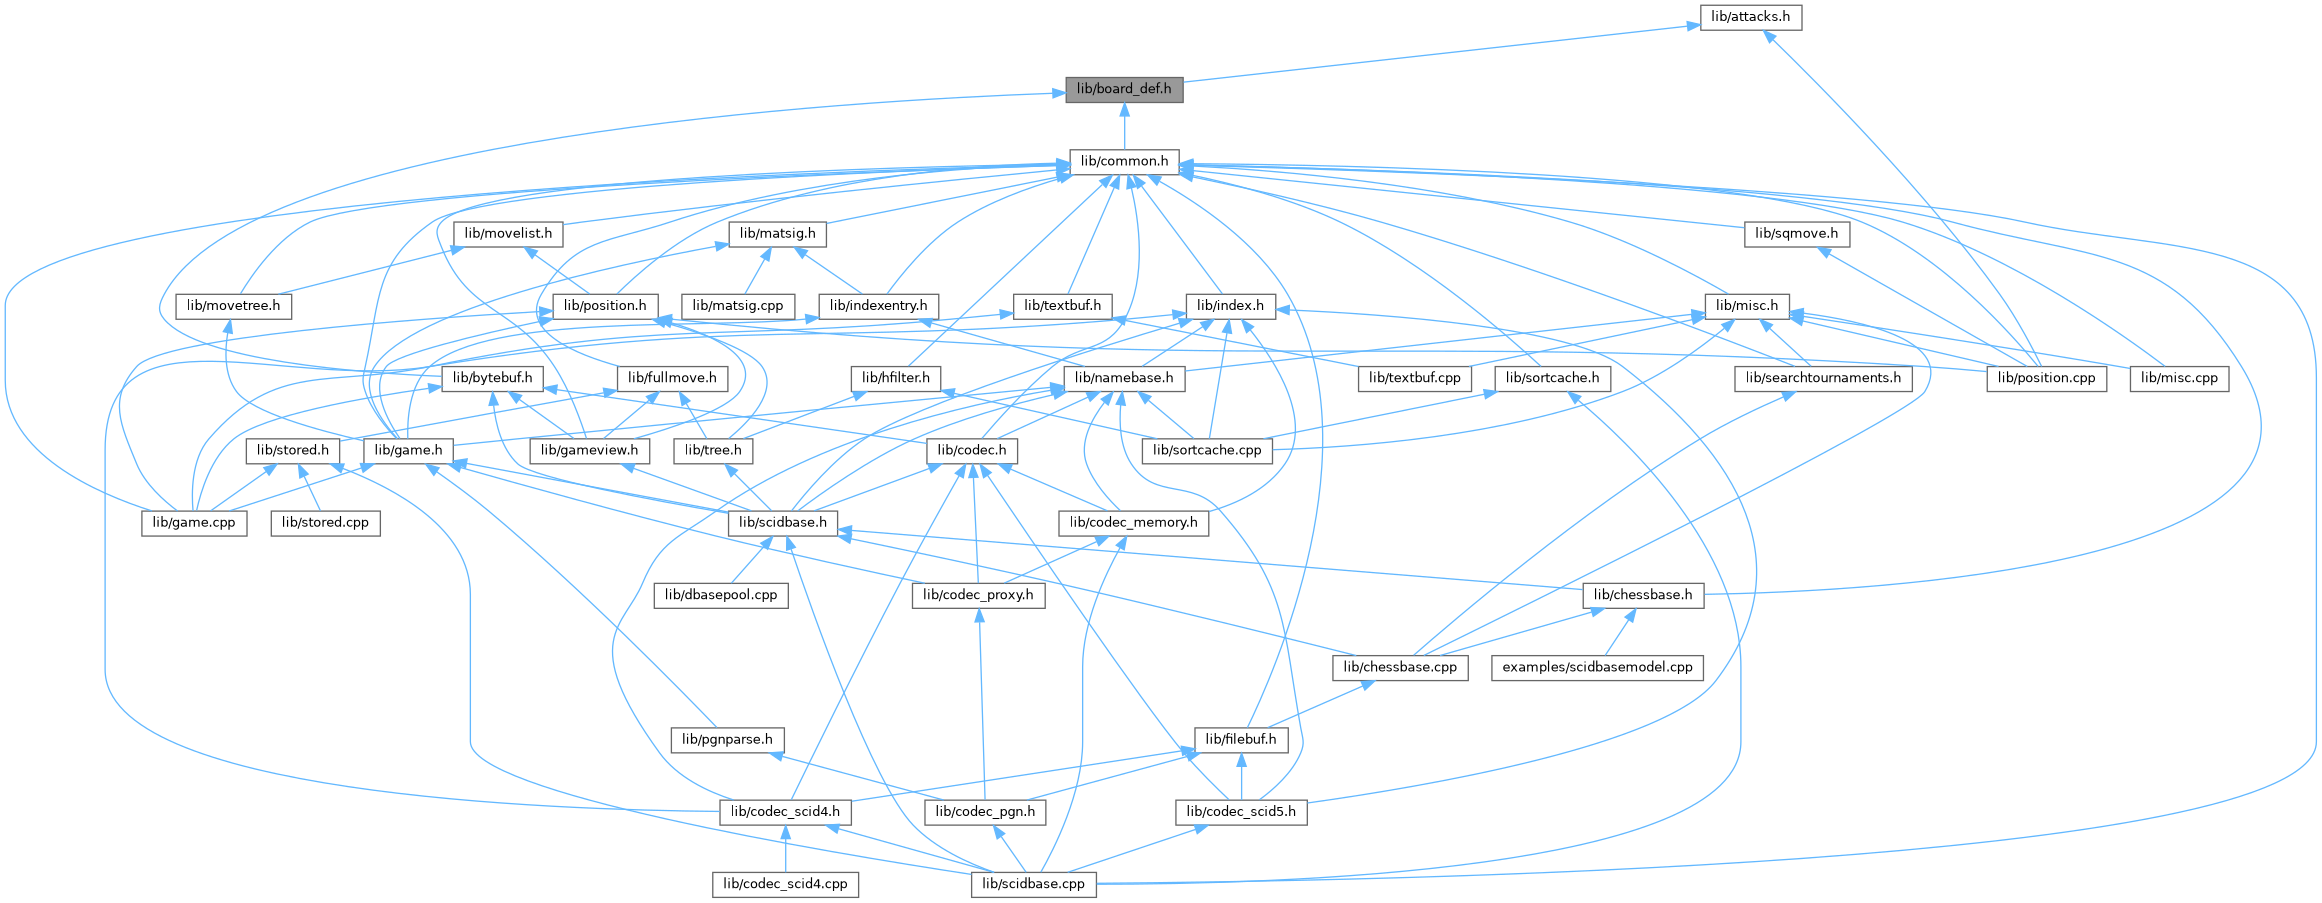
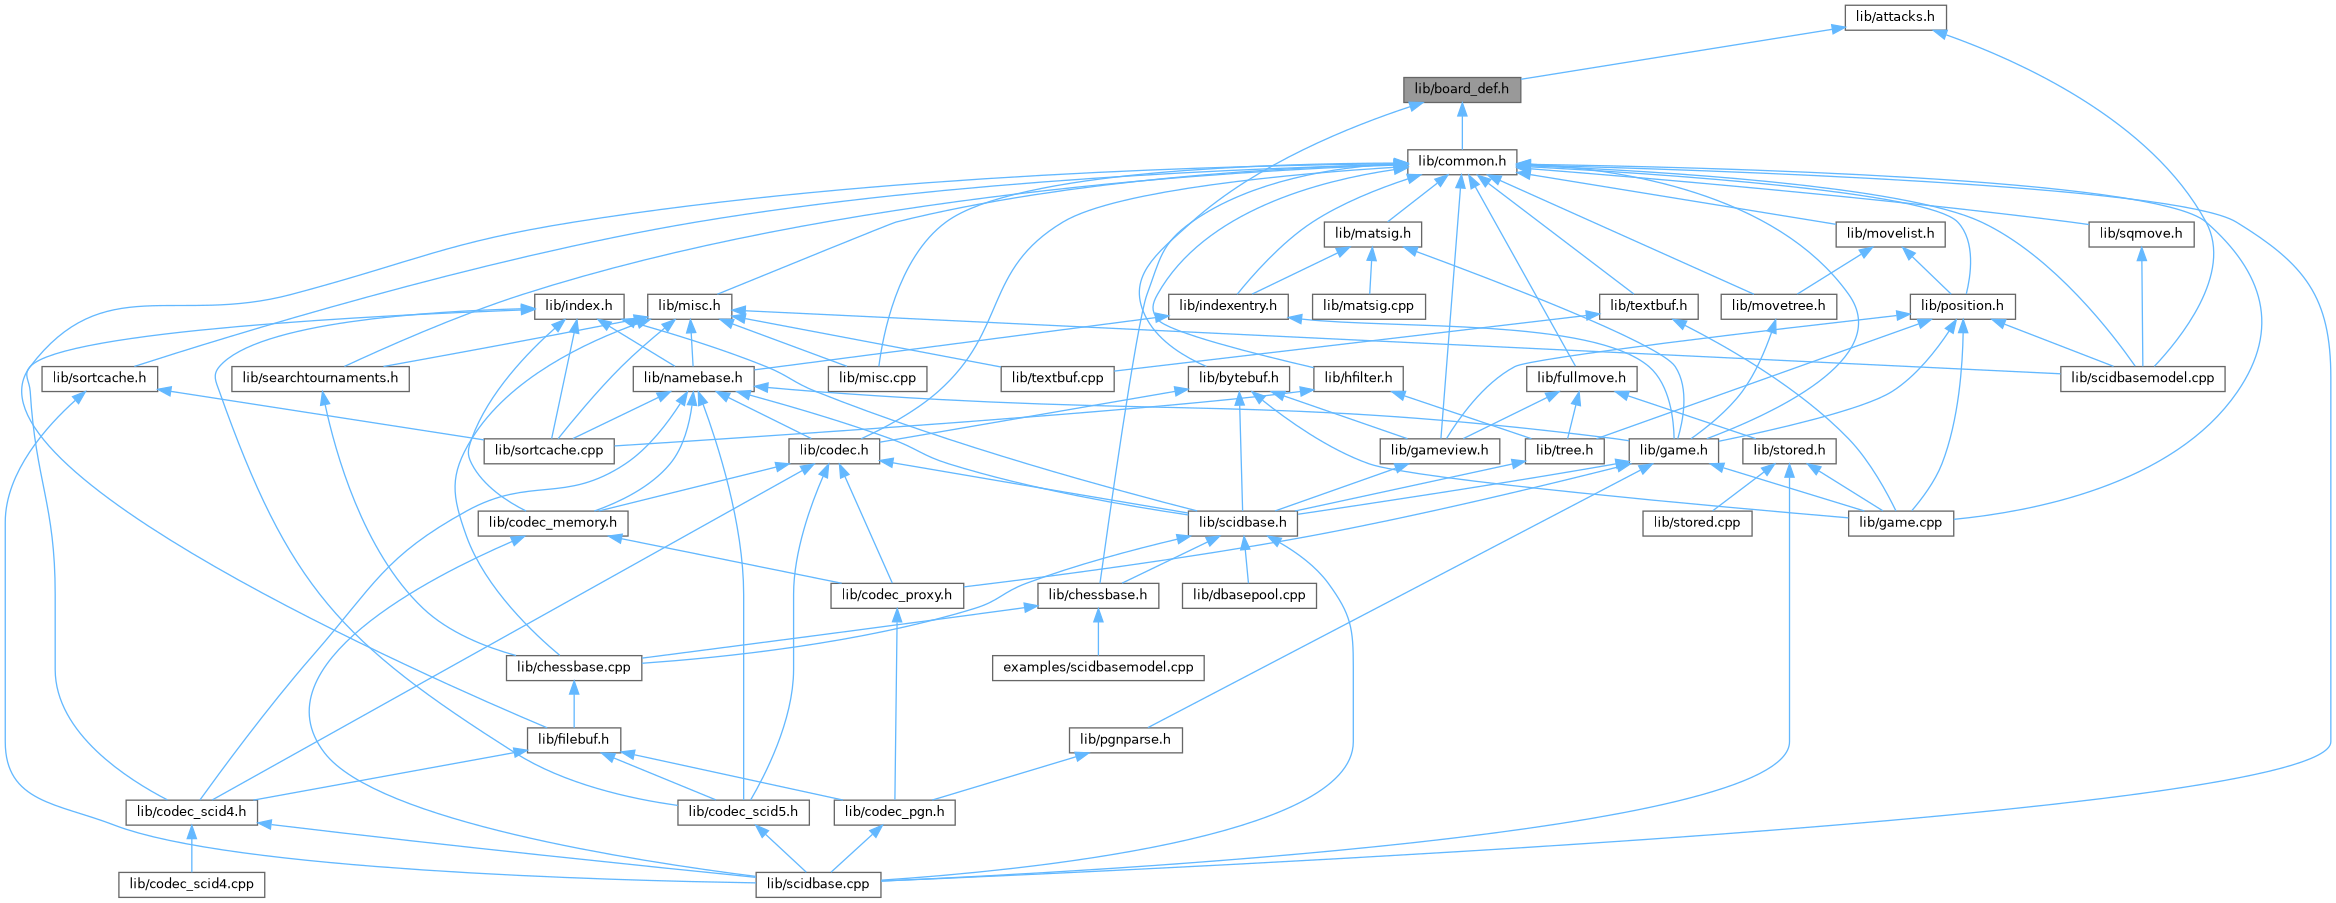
edge "lib/index.h" -> "lib/common.h": removed
node "lib/position.cpp": label "lib/position.cpp" -> "lib/scidbasemodel.cpp"
